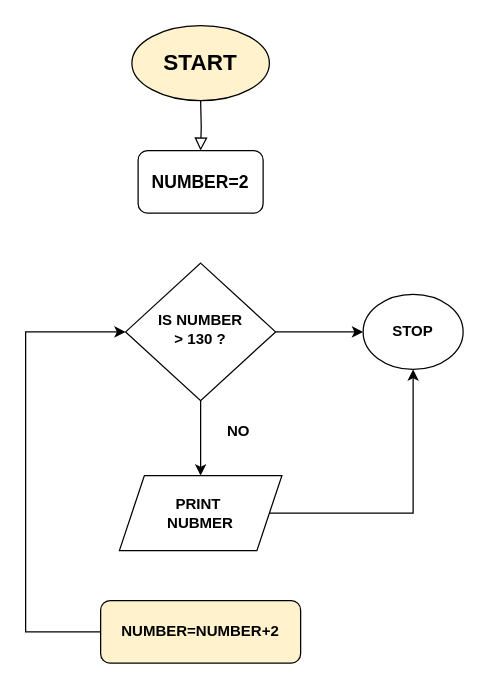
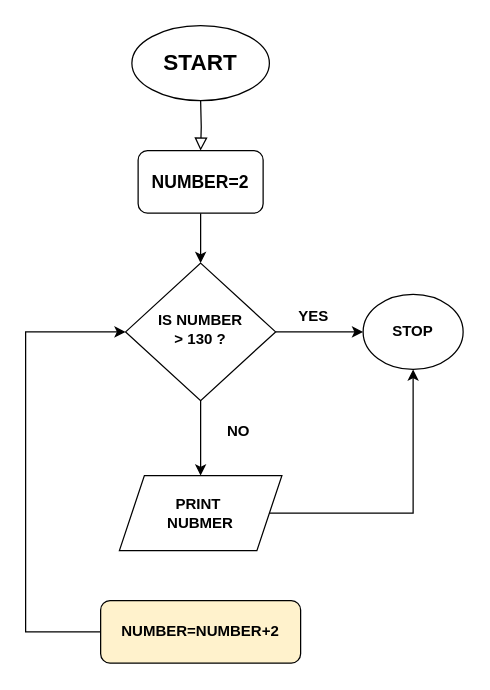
node "START": fillcolor #fff2cc -> #ffffff
edge "NUMBER=2" -> "IS NUMBER > 130 ?": added
node "YES": added
